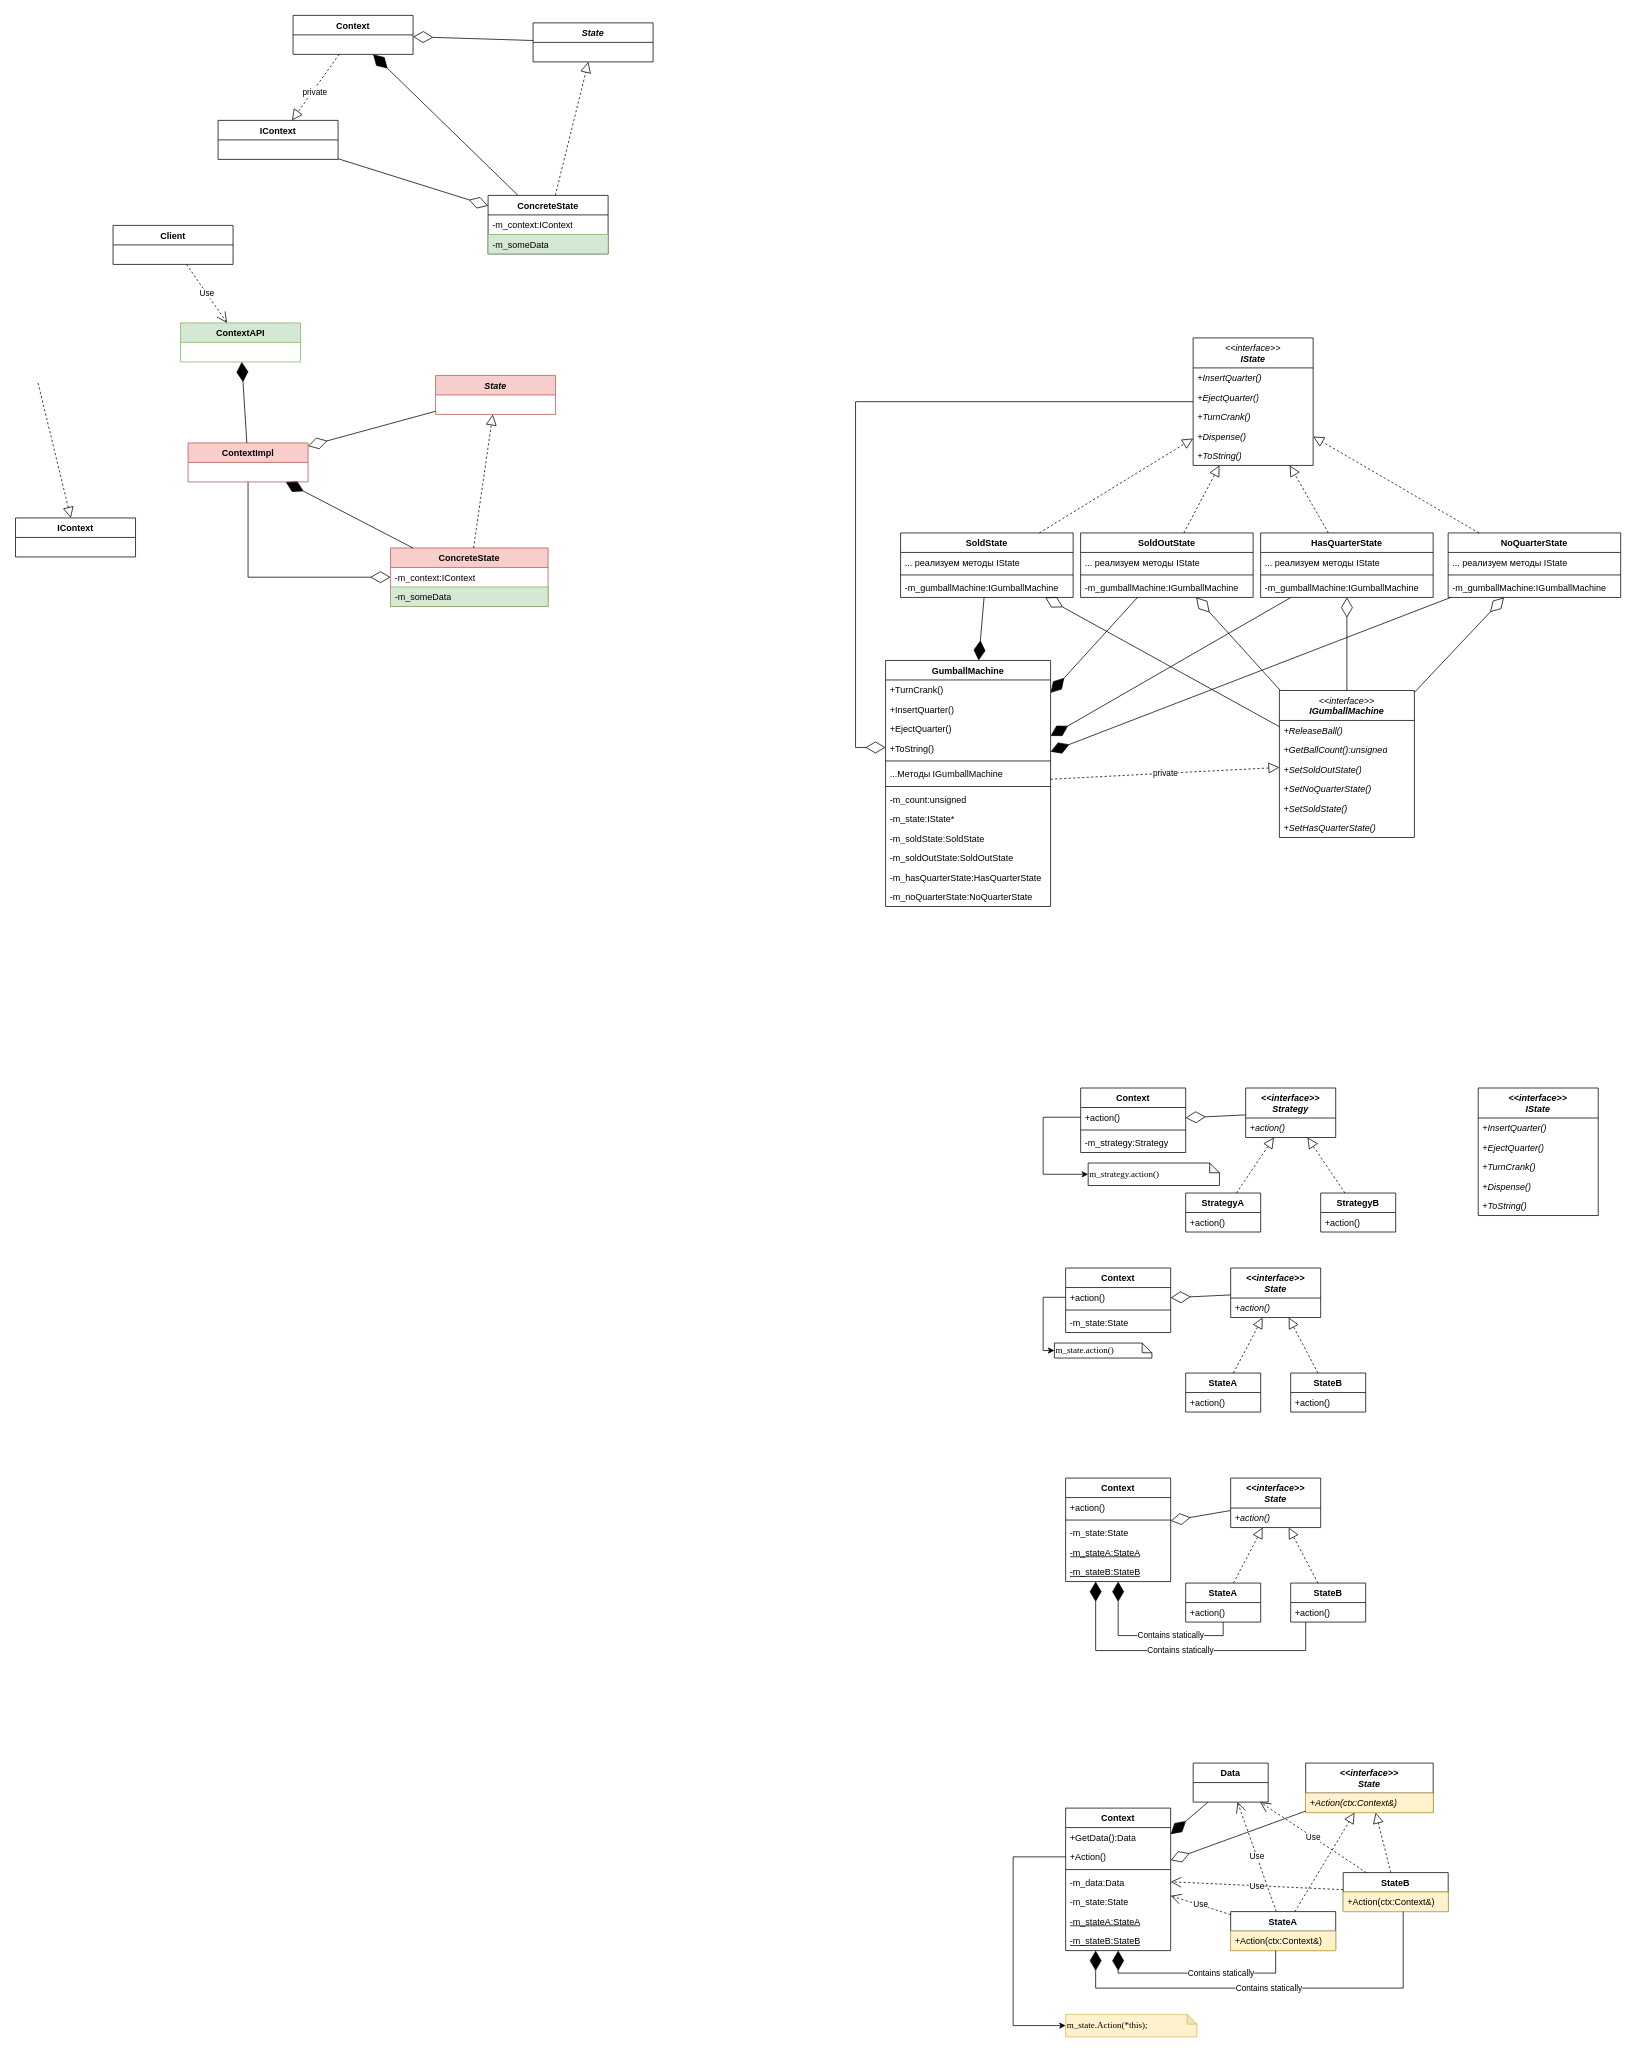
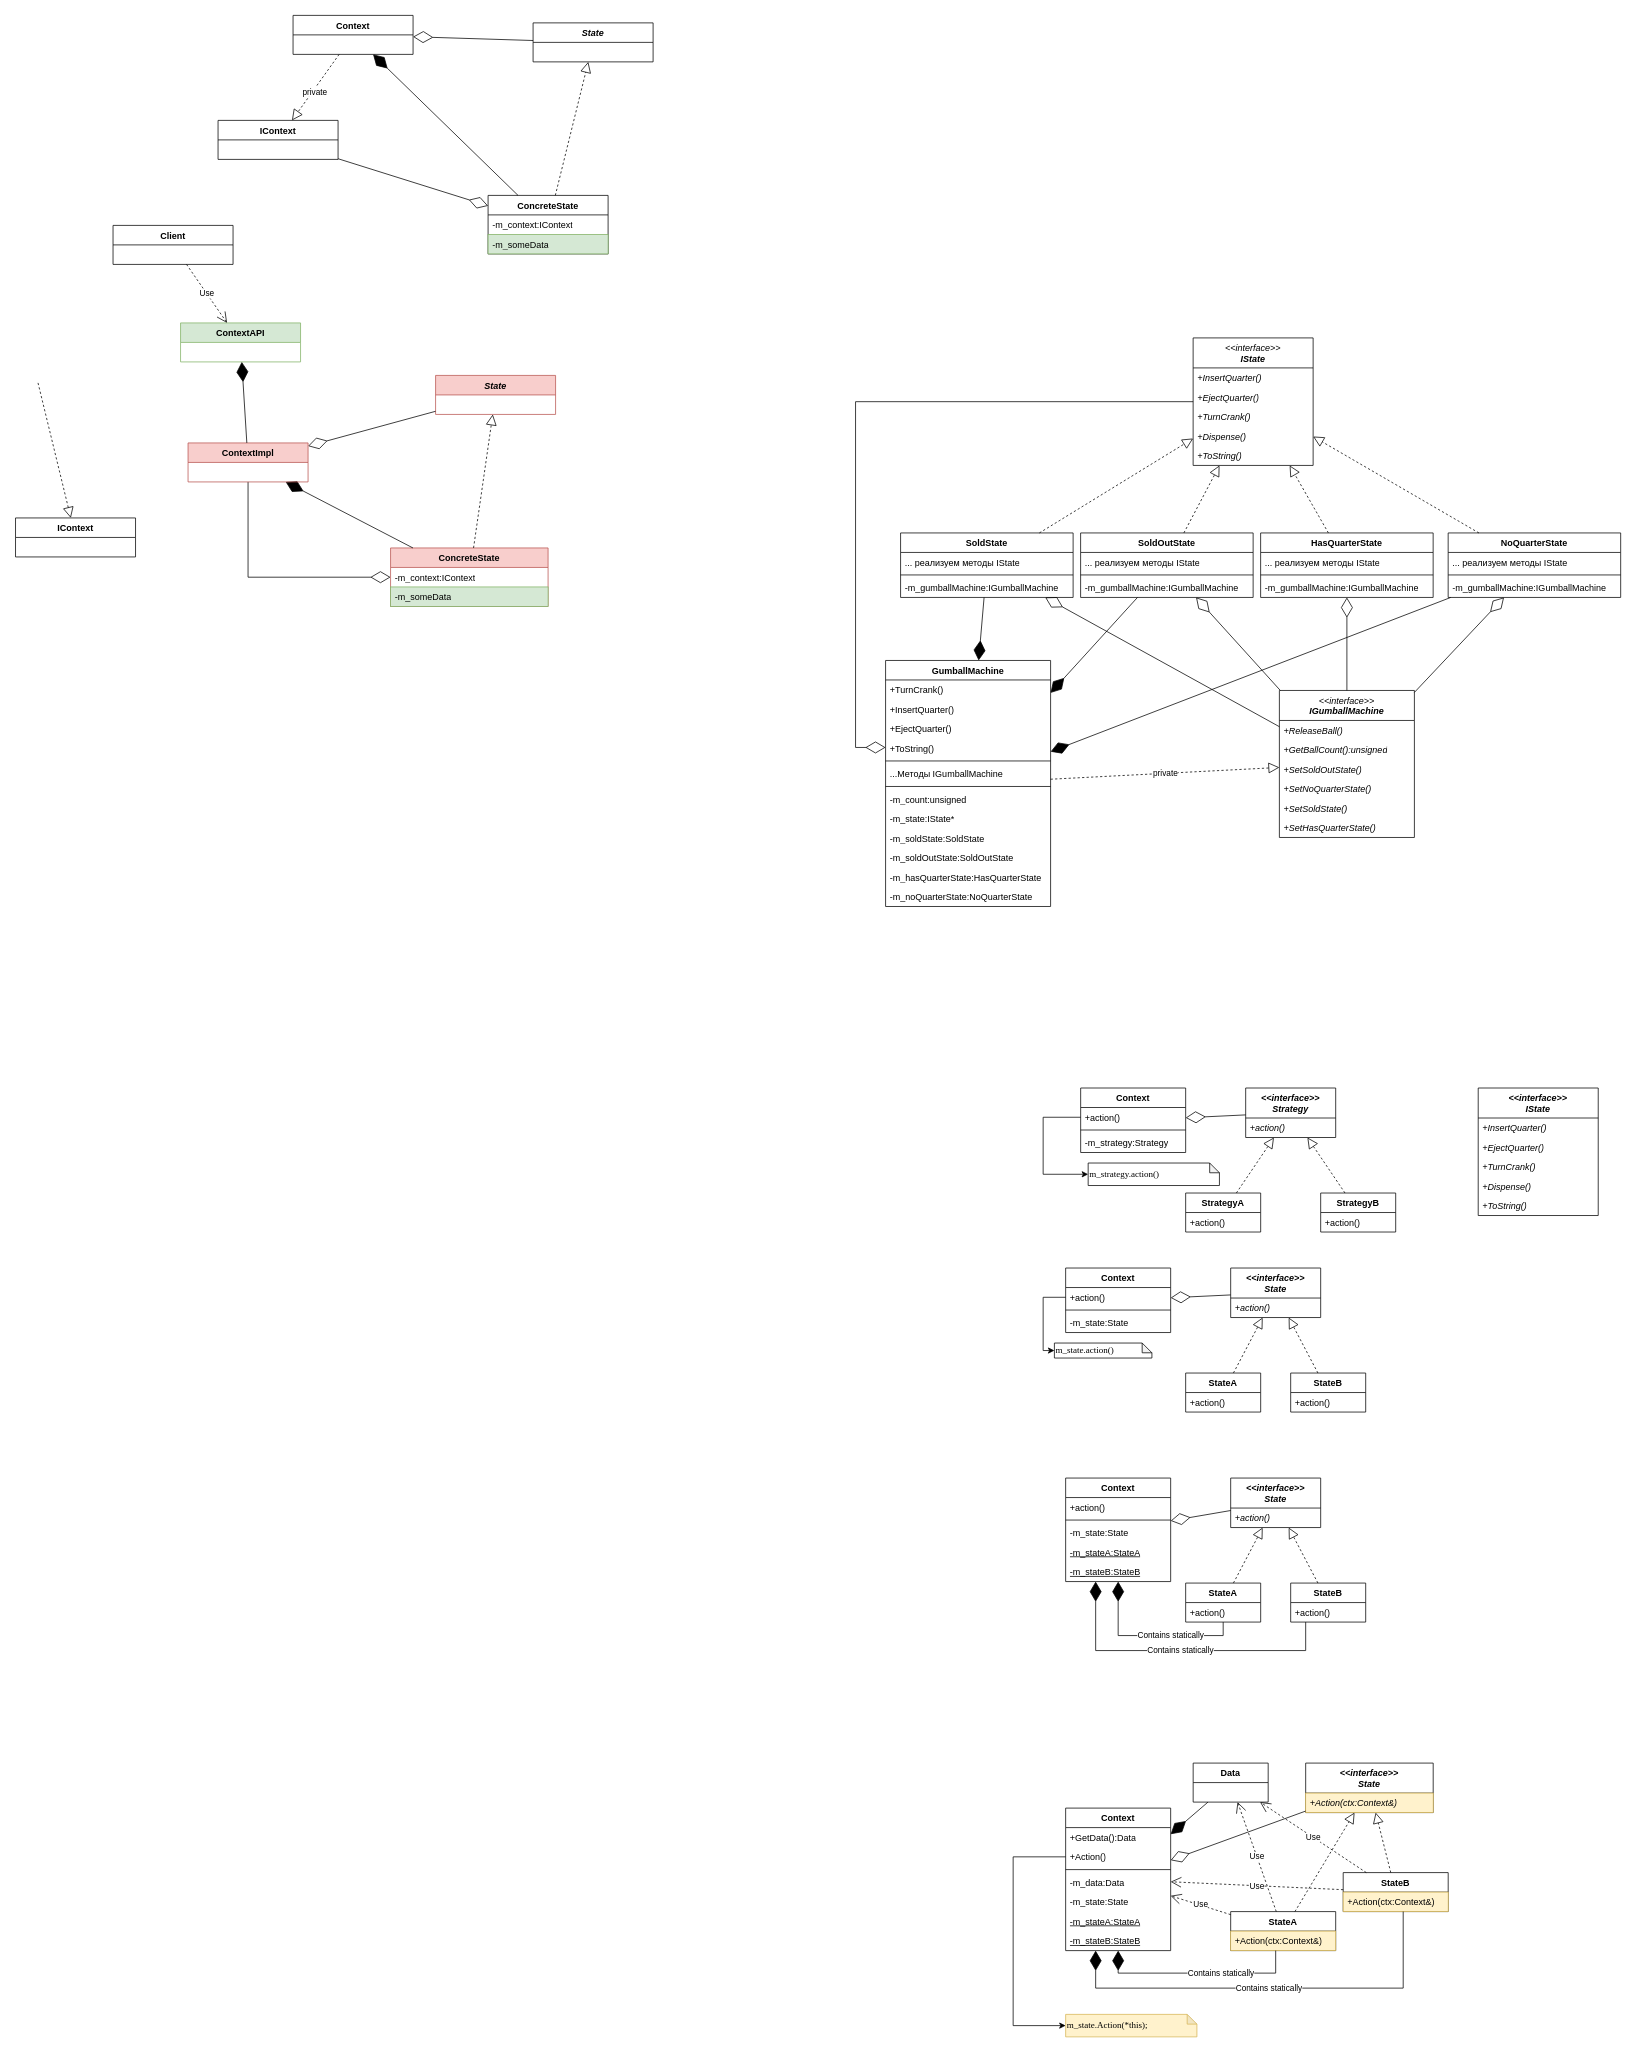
edge "HasQuarterState" -> "GumballMachine": removed
